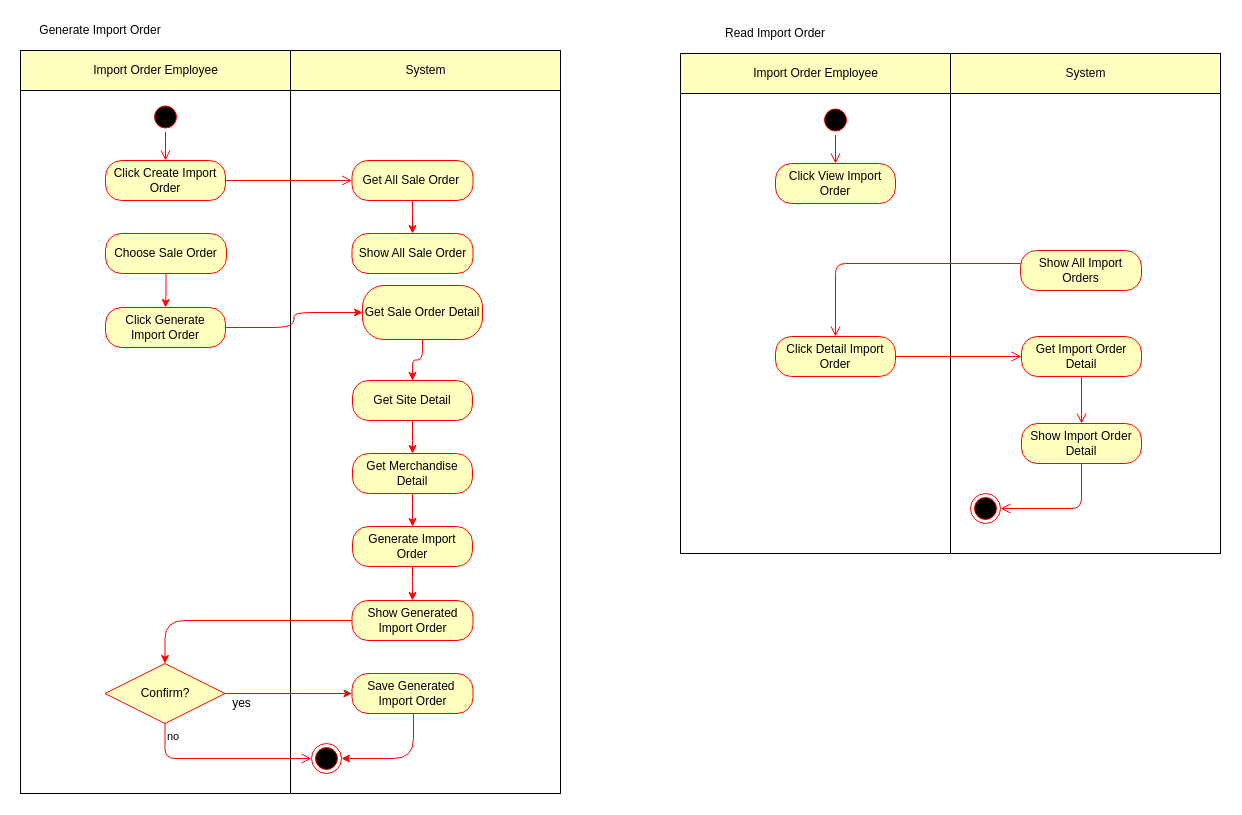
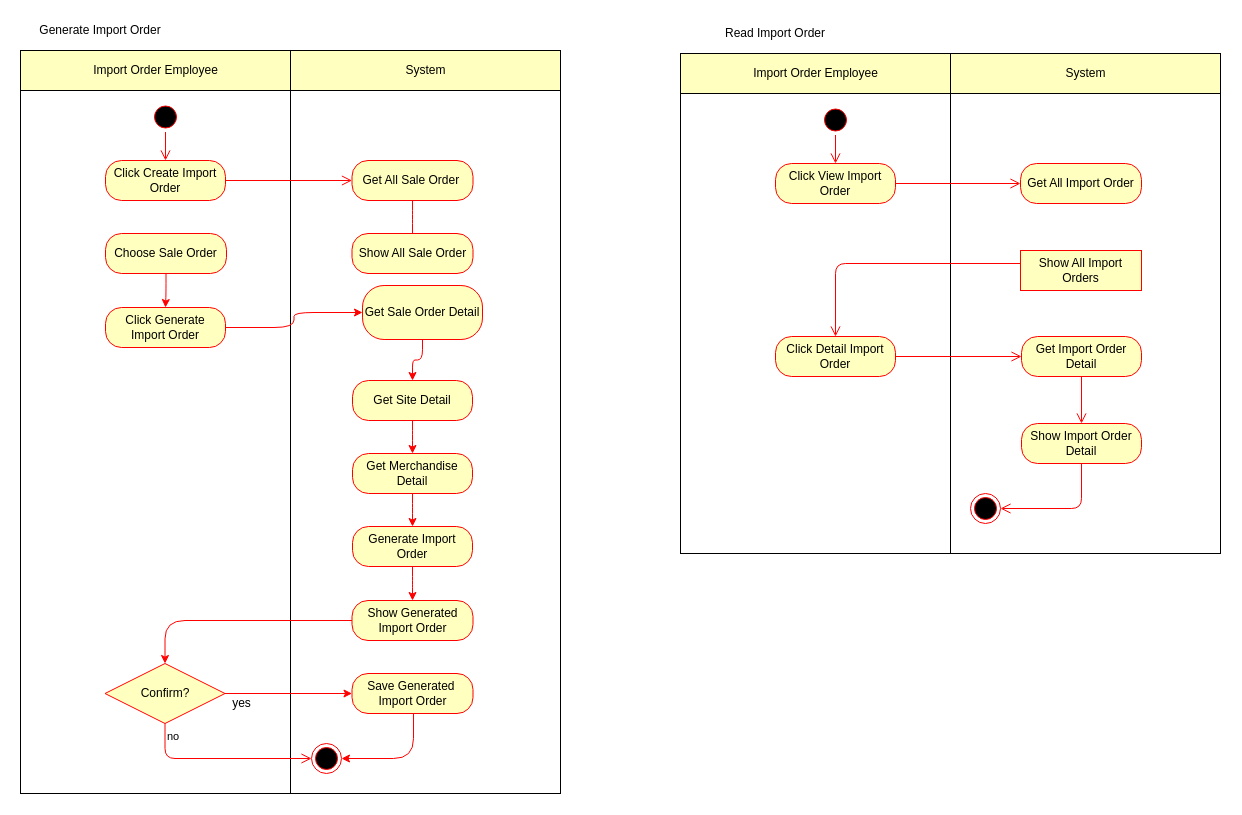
edge "Click View Import Order" -> "Get All Import Order": added
node "Get All Import Order": added
edge "Get All Sale Order" -> "Show All Sale Order": arrowhead classic -> none
node "Show All Import Orders": shape rounded rectangle -> rectangle
